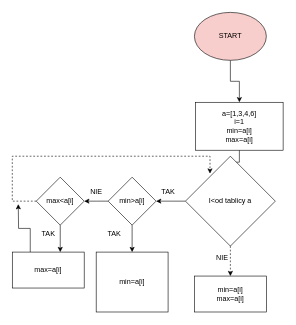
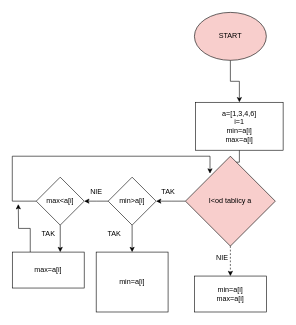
edge "max<a[i]" -> "I<od tablicy a": style dashed -> solid
node "I<od tablicy a": fillcolor #ffffff -> #f8cecc
